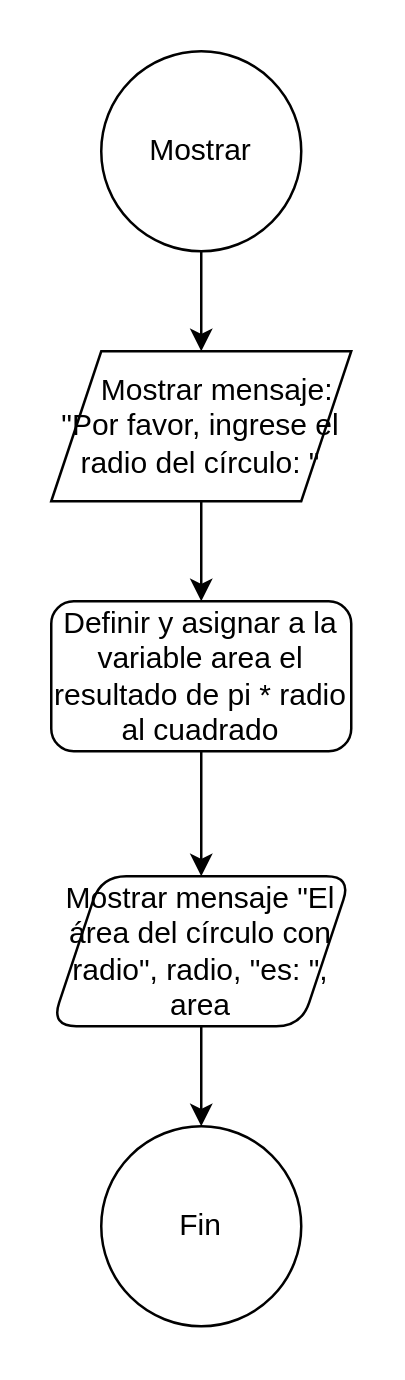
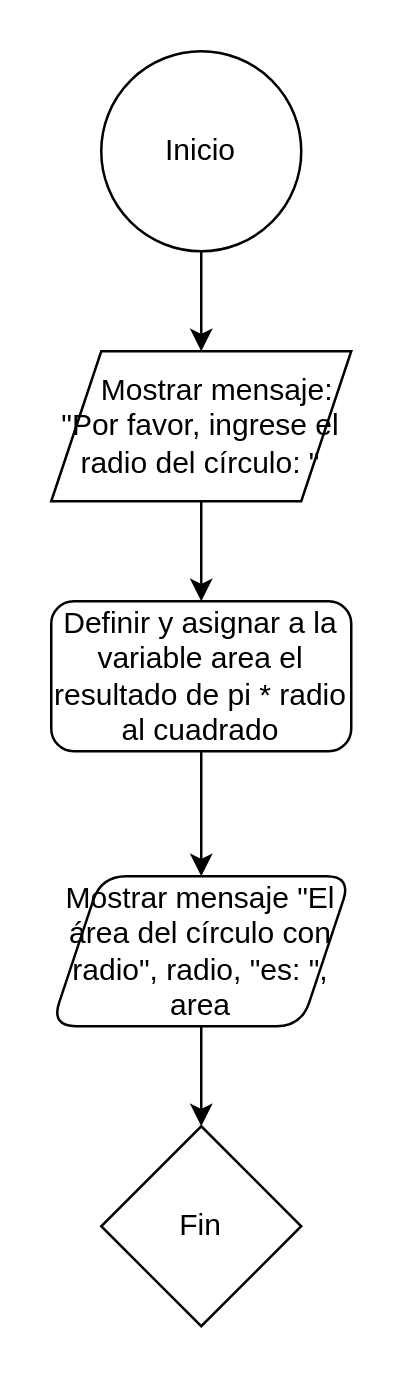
node "Mostrar": label "Mostrar" -> "Inicio"
node "Fin": shape ellipse -> diamond
